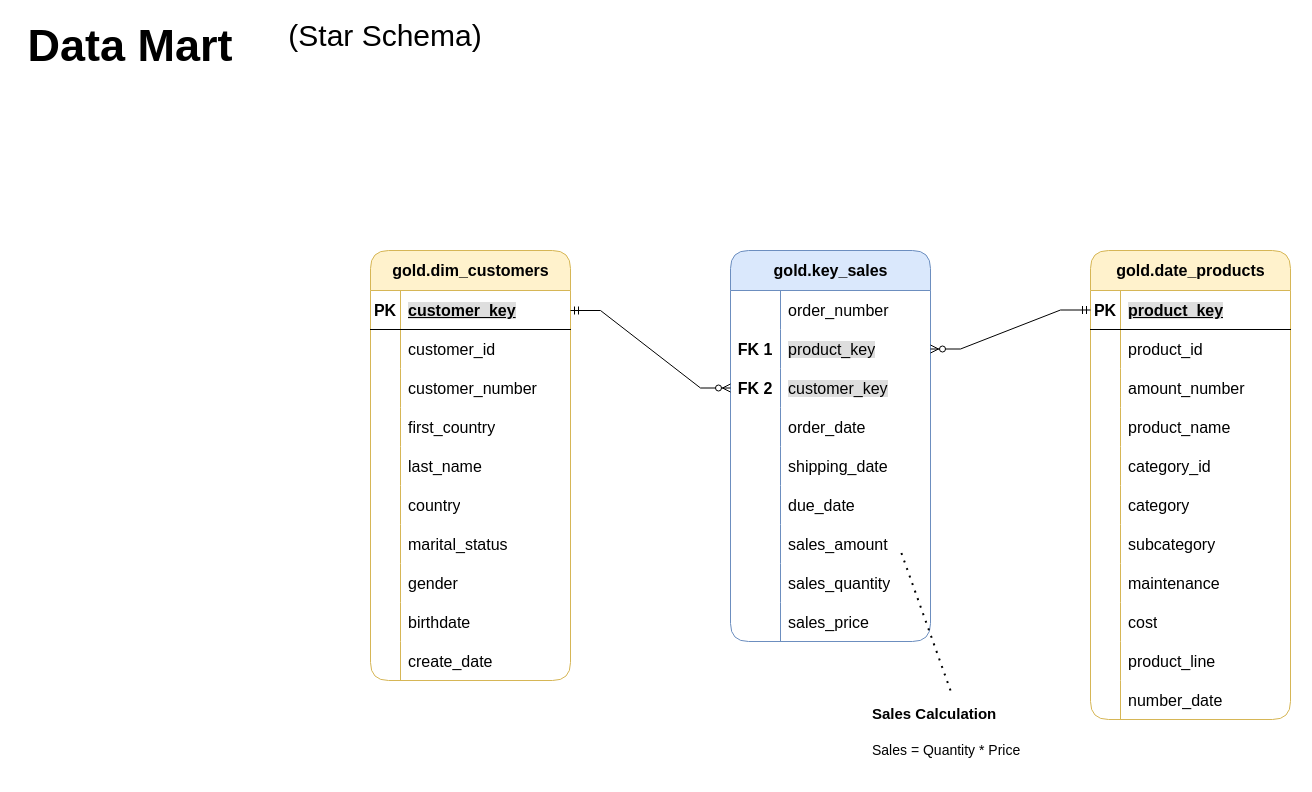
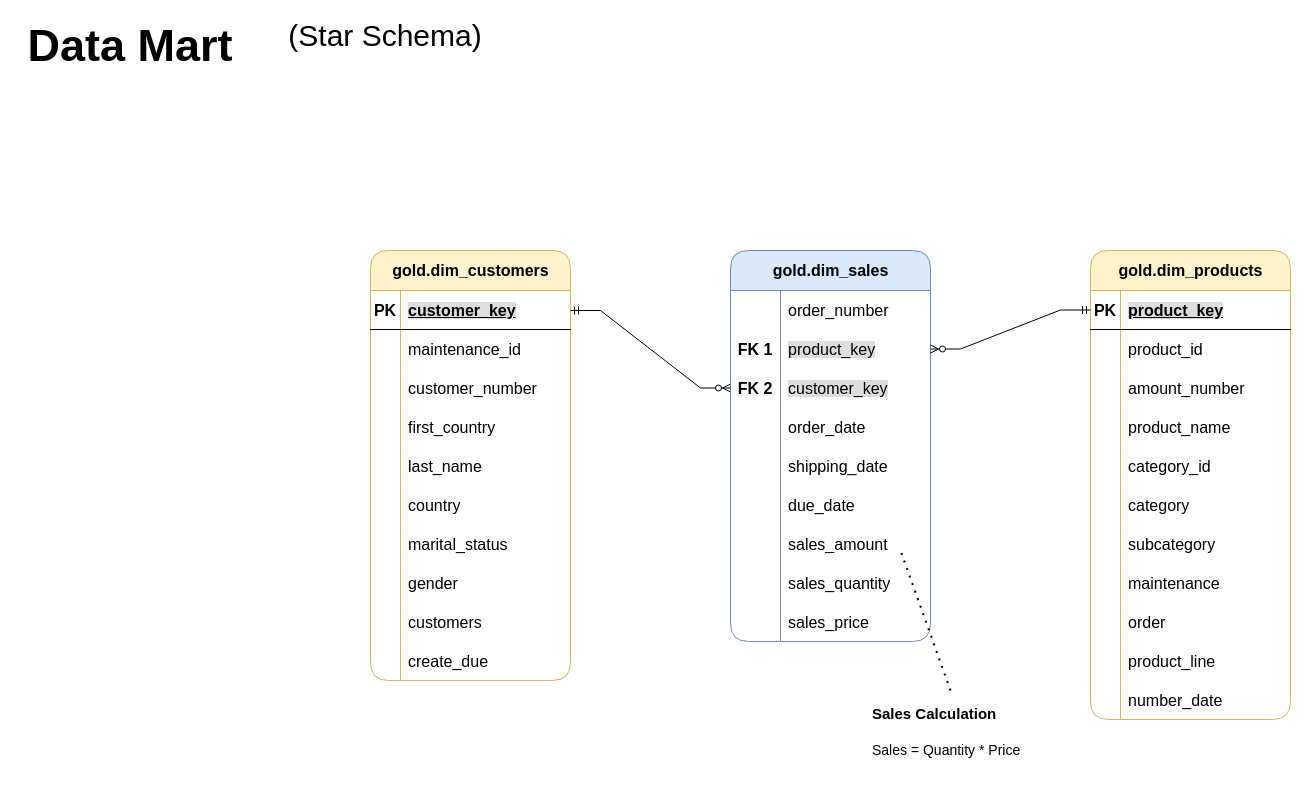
node "gold.key_sales": label "gold.key_sales" -> "gold.dim_sales"
node "gold.date_products": label "gold.date_products" -> "gold.dim_products"
node "customer_id": label "customer_id" -> "maintenance_id"
node "birthdate": label "birthdate" -> "customers"
node "cost": label "cost" -> "order"
node "create_date": label "create_date" -> "create_due"
